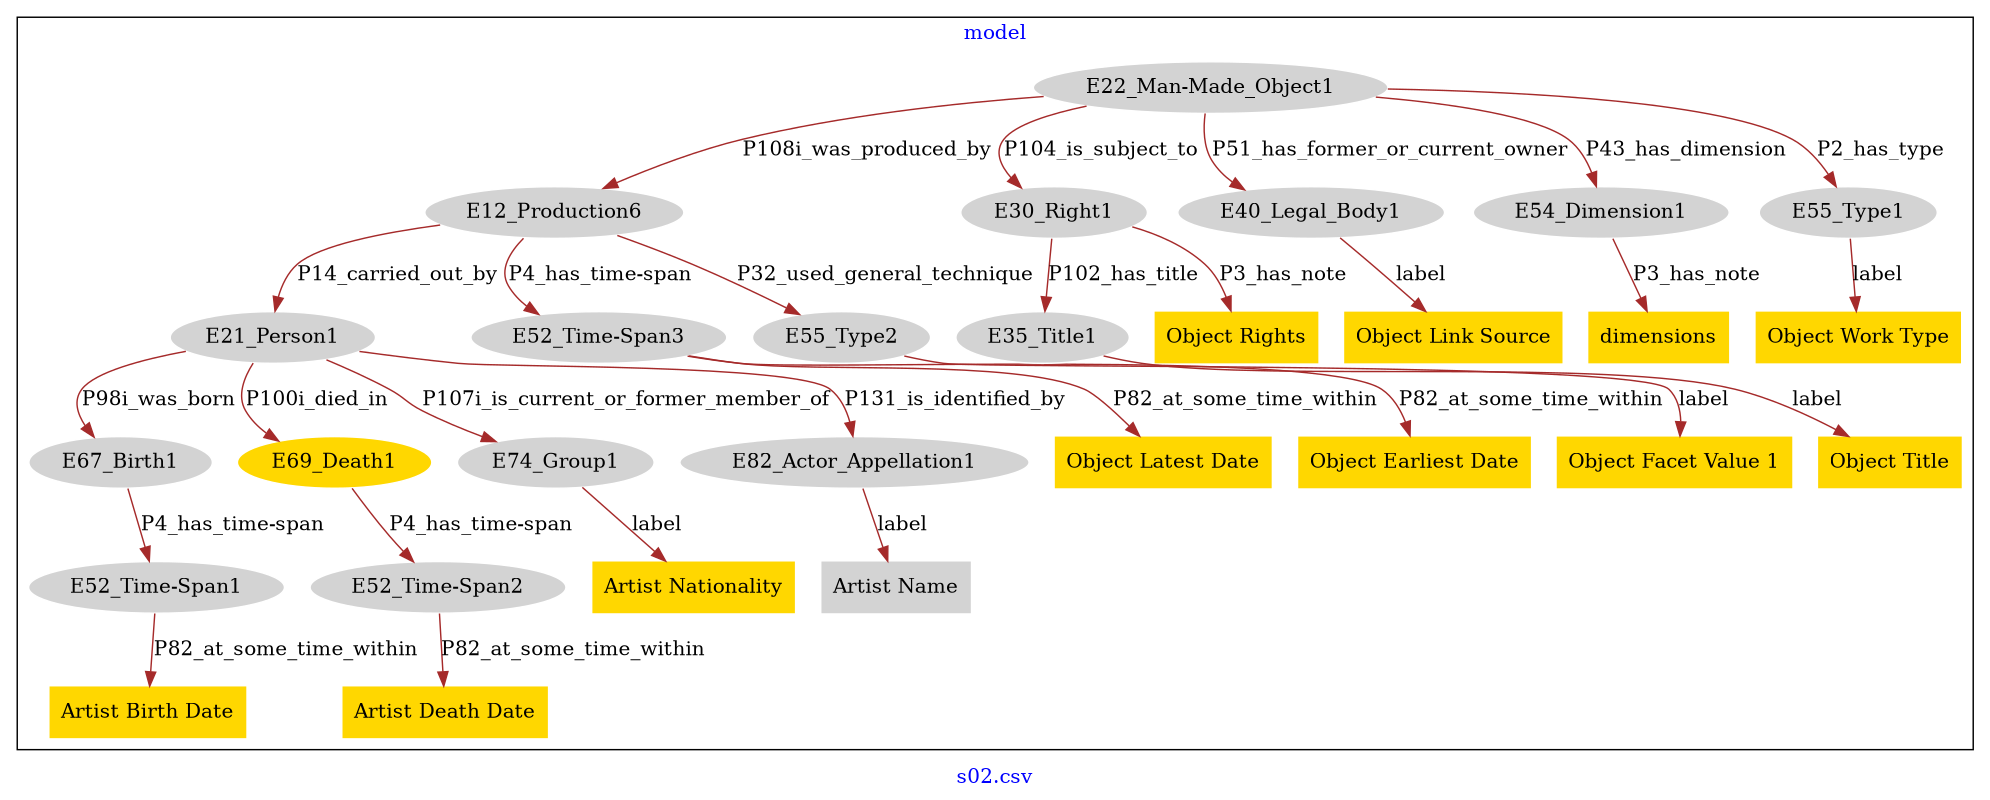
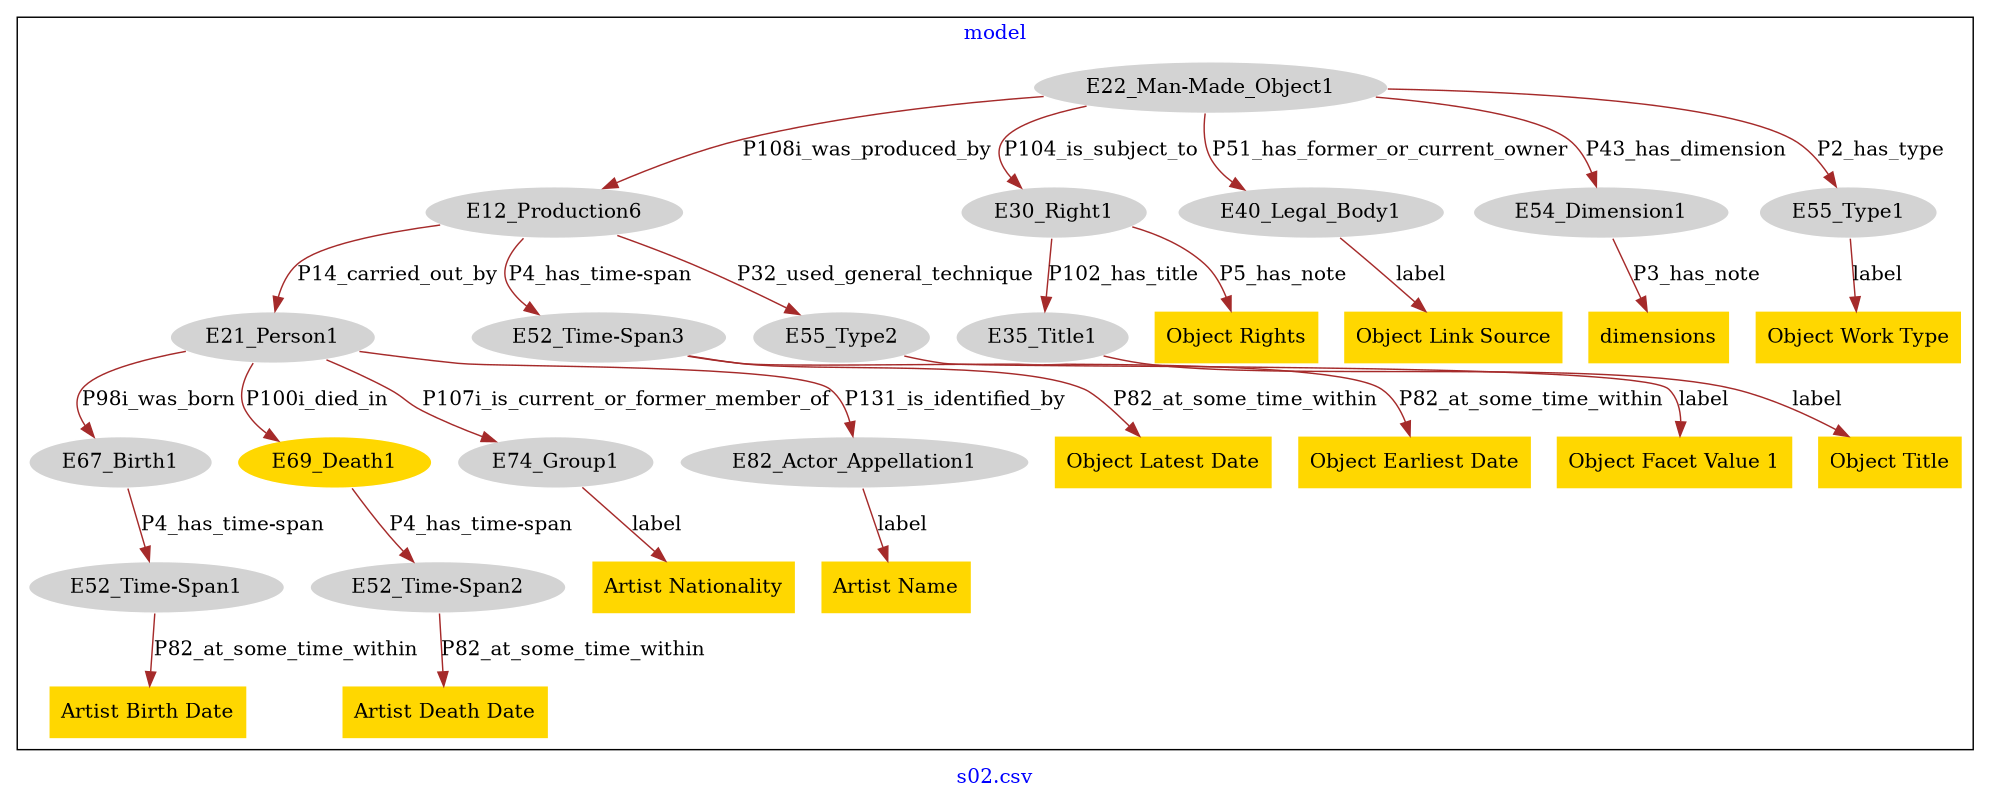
edge "E30_Right1" -> "Object Rights": label "P3_has_note" -> "P5_has_note"
node "Artist Name": fillcolor lightgray -> gold
